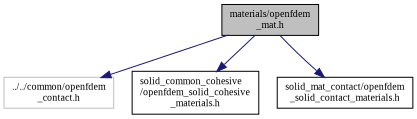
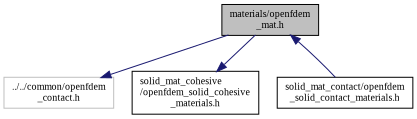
edge "materials/openfdem _mat.h" -> "solid_mat_contact/openfdem _solid_contact_materials.h": reversed
node "solid_common_cohesive /openfdem_solid_cohesive _materials.h": label "solid_common_cohesive /openfdem_solid_cohesive _materials.h" -> "solid_mat_cohesive /openfdem_solid_cohesive _materials.h"
